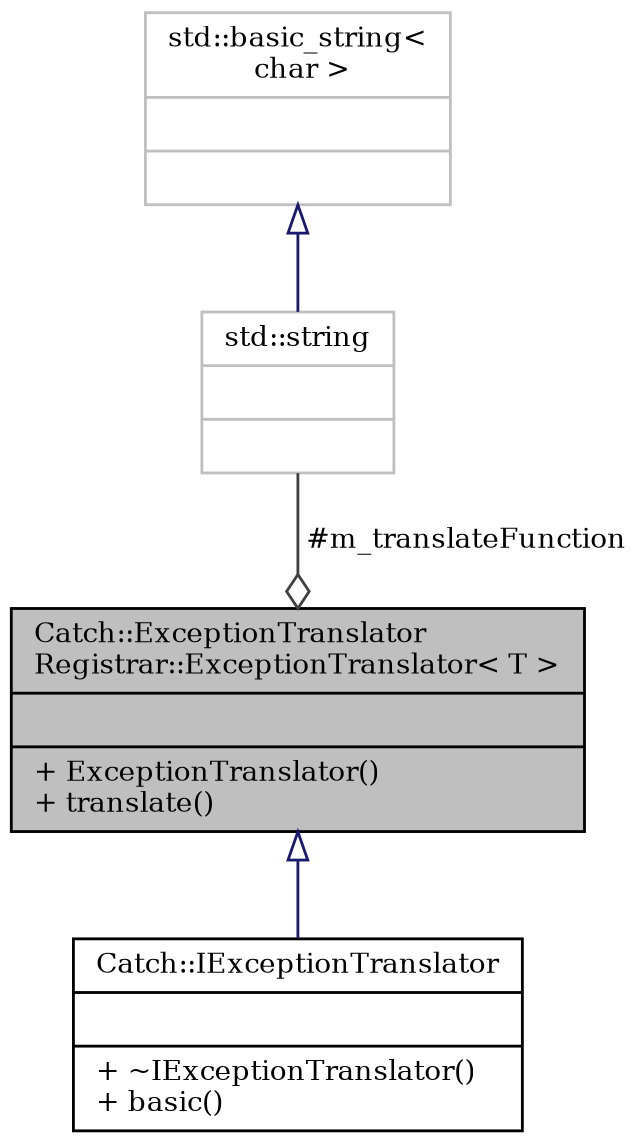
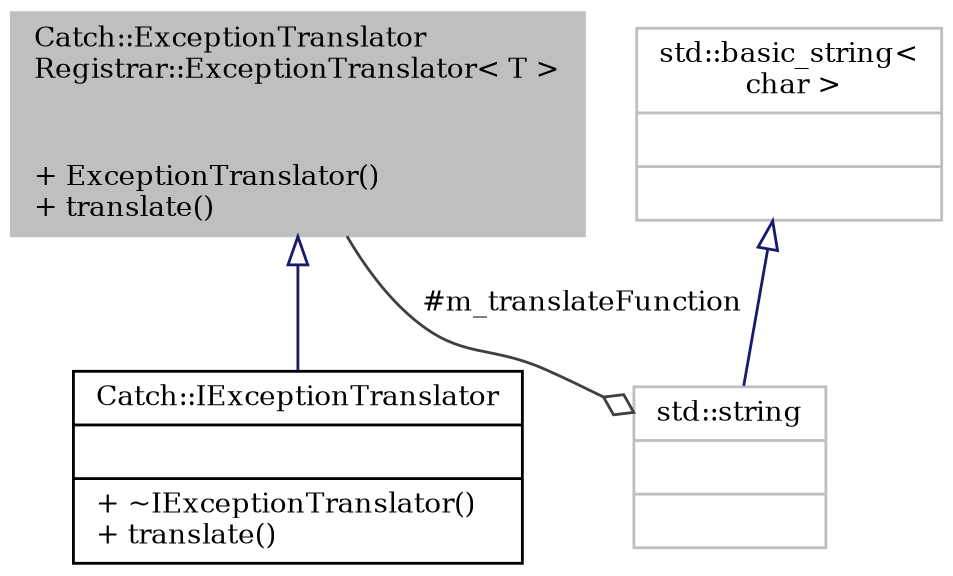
edge "std::string" -> "Catch::ExceptionTranslator": reversed
node "Catch::ExceptionTranslator": color black -> grey75
node "Catch::IExceptionTranslator": text "+ basic()" -> "+ translate()"
